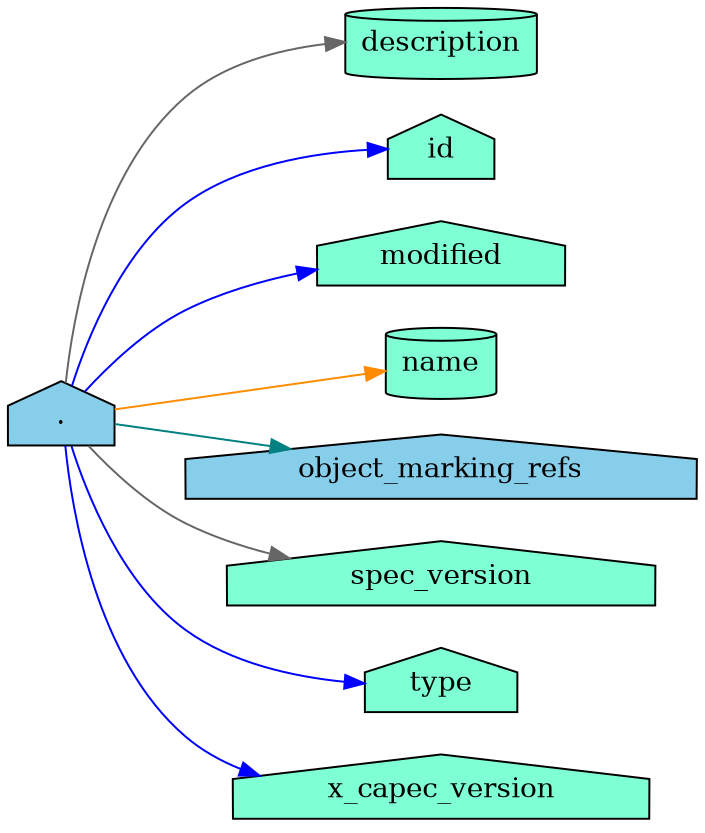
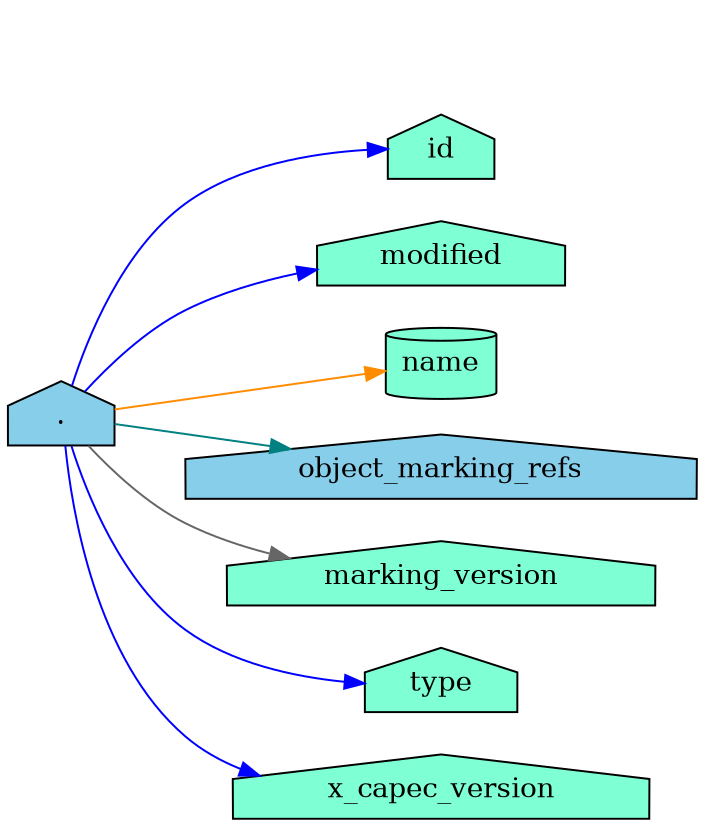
node "description": removed
node "spec_version": label "spec_version" -> "marking_version"
